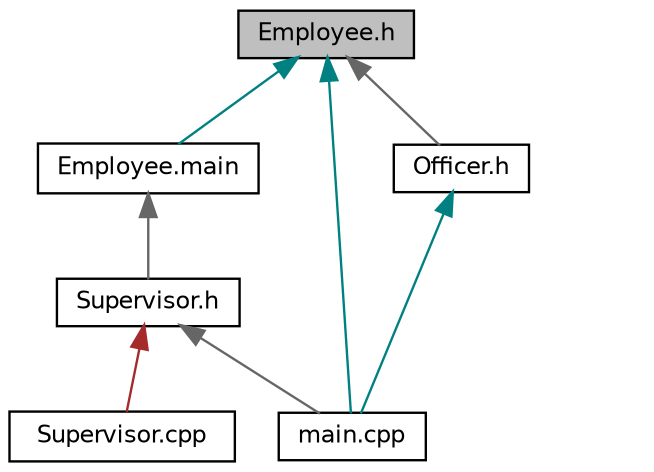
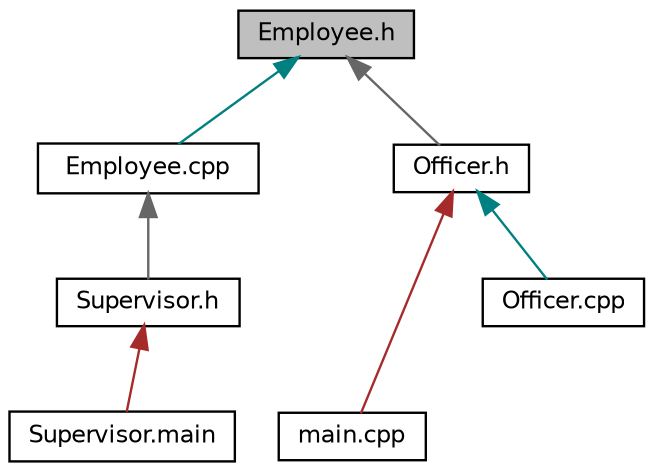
node "Employee.main": label "Employee.main" -> "Employee.cpp"
edge "main.cpp" -> "Employee.h": removed
node "Officer.cpp": added
edge "main.cpp" -> "Officer.h": color teal -> brown
edge "main.cpp" -> "Supervisor.h": removed
node "Supervisor.cpp": label "Supervisor.cpp" -> "Supervisor.main"
